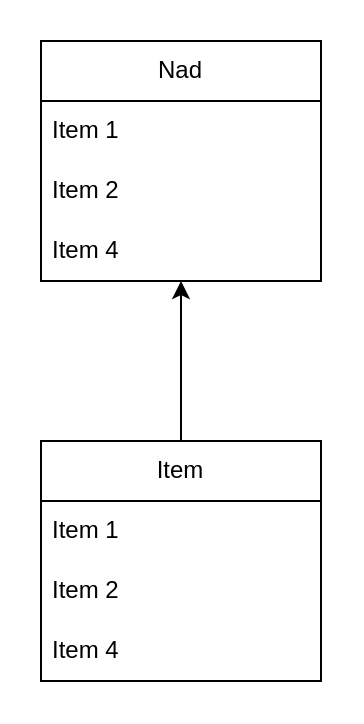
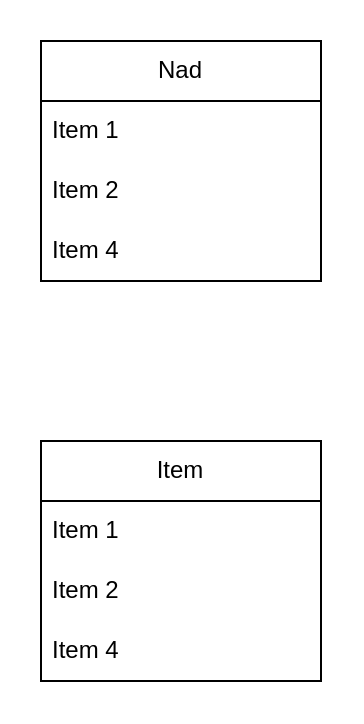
edge "Item" -> "Nad": removed
